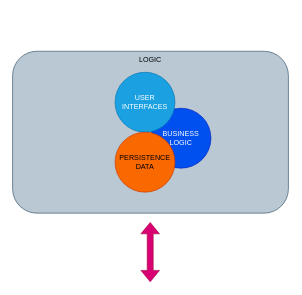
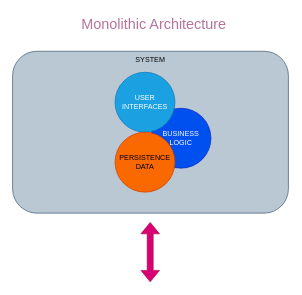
node "Monolithic Architecture": added
node "LOGIC": label "LOGIC" -> "SYSTEM"
